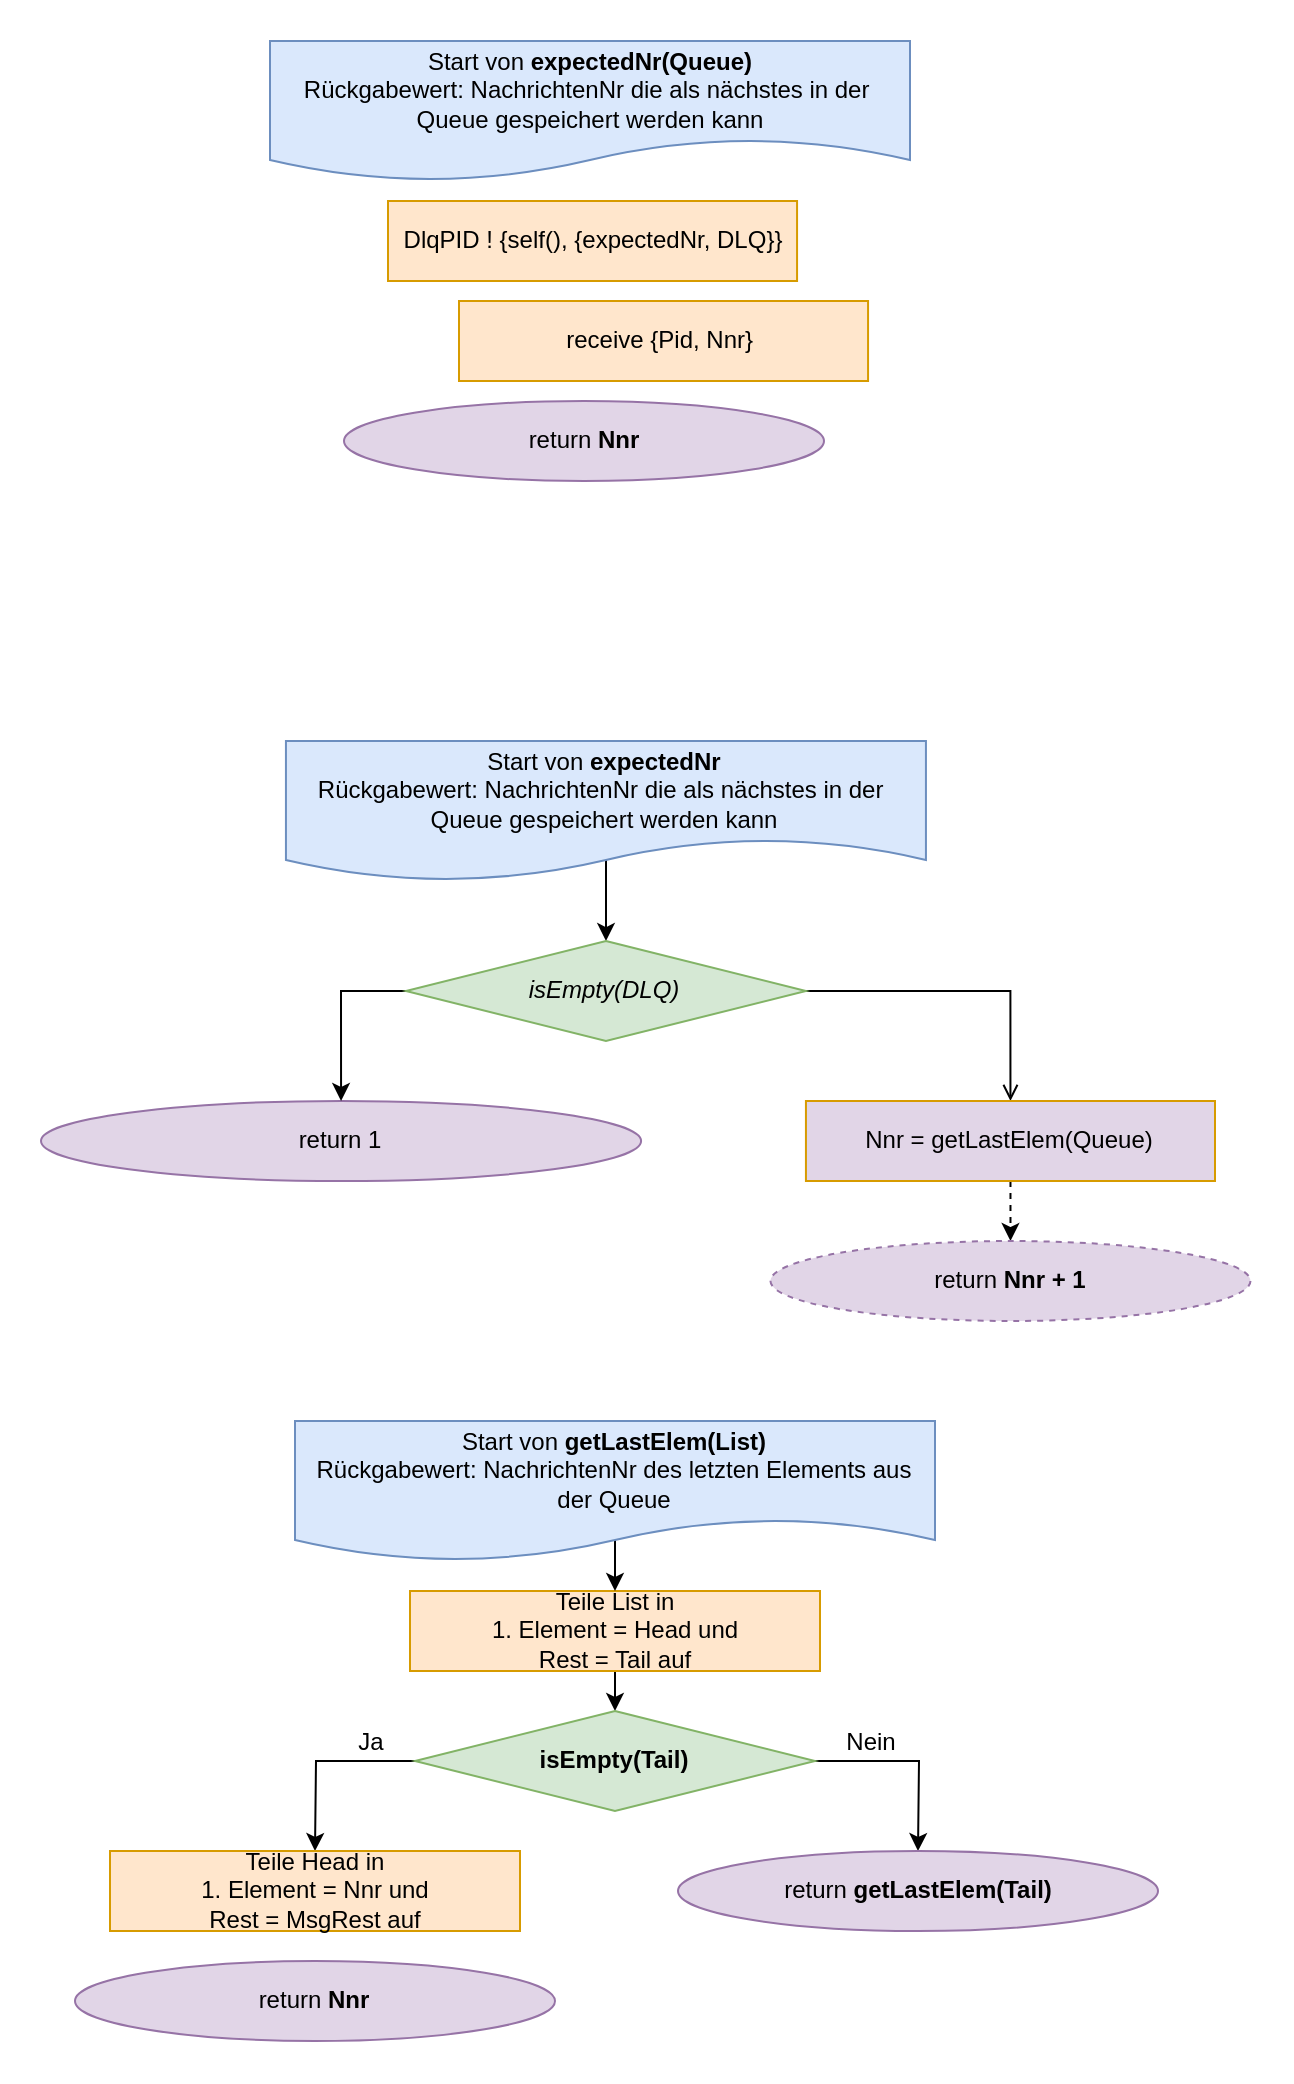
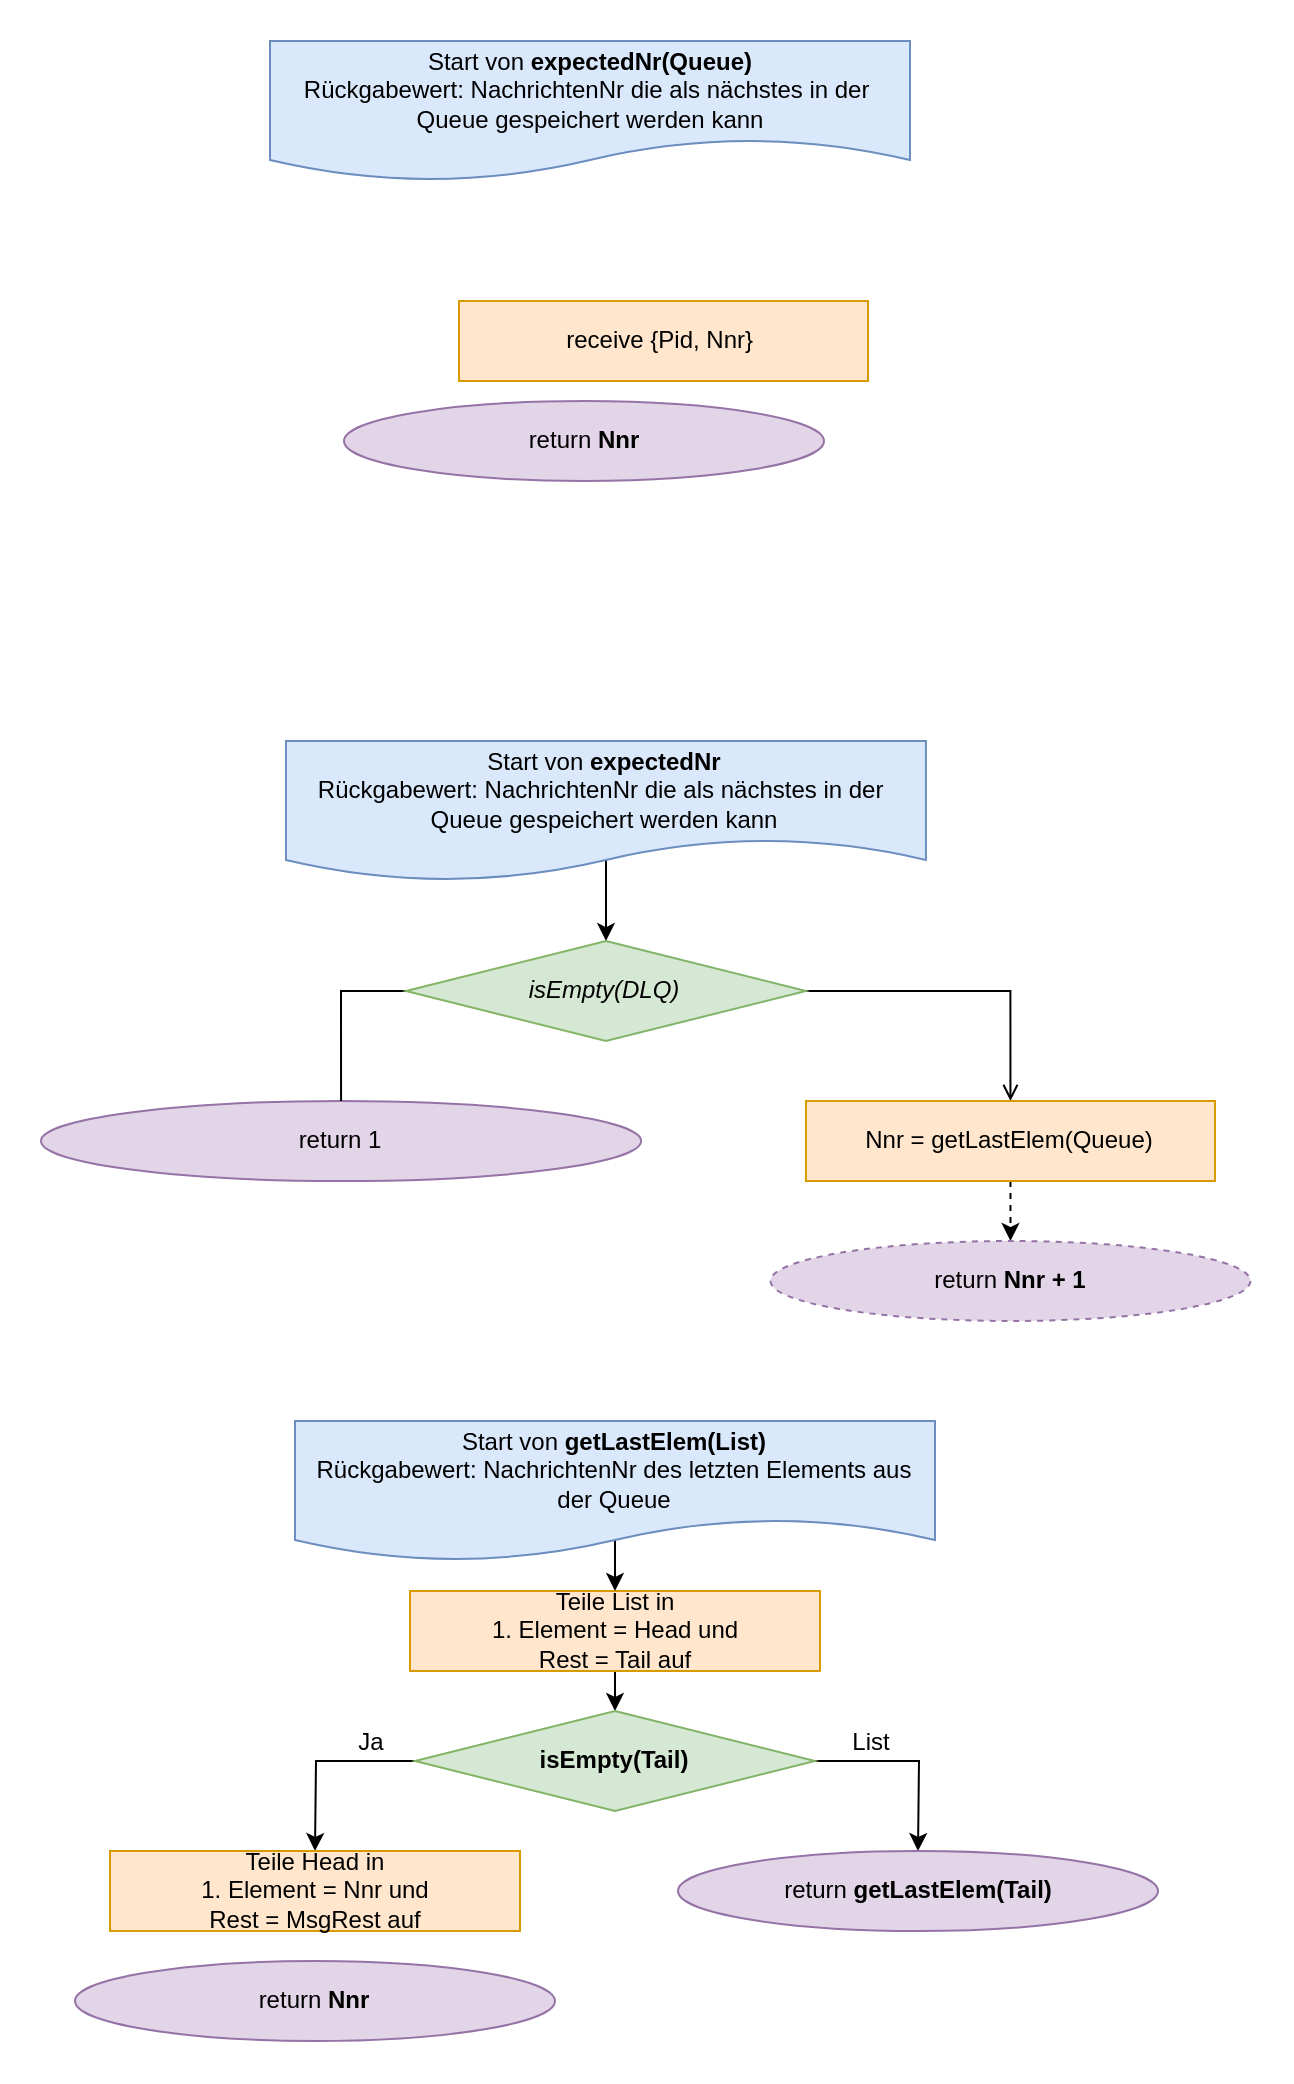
node "DlqPID ! {self(), {expectedNr, DLQ}}": removed
edge "isEmpty(DLQ)" -> "return 1": arrowhead classic -> none
node "Nnr = getLastElem(Queue)": fillcolor #e1d5e7 -> #ffe6cc
node "Nein": label "Nein" -> "List"
